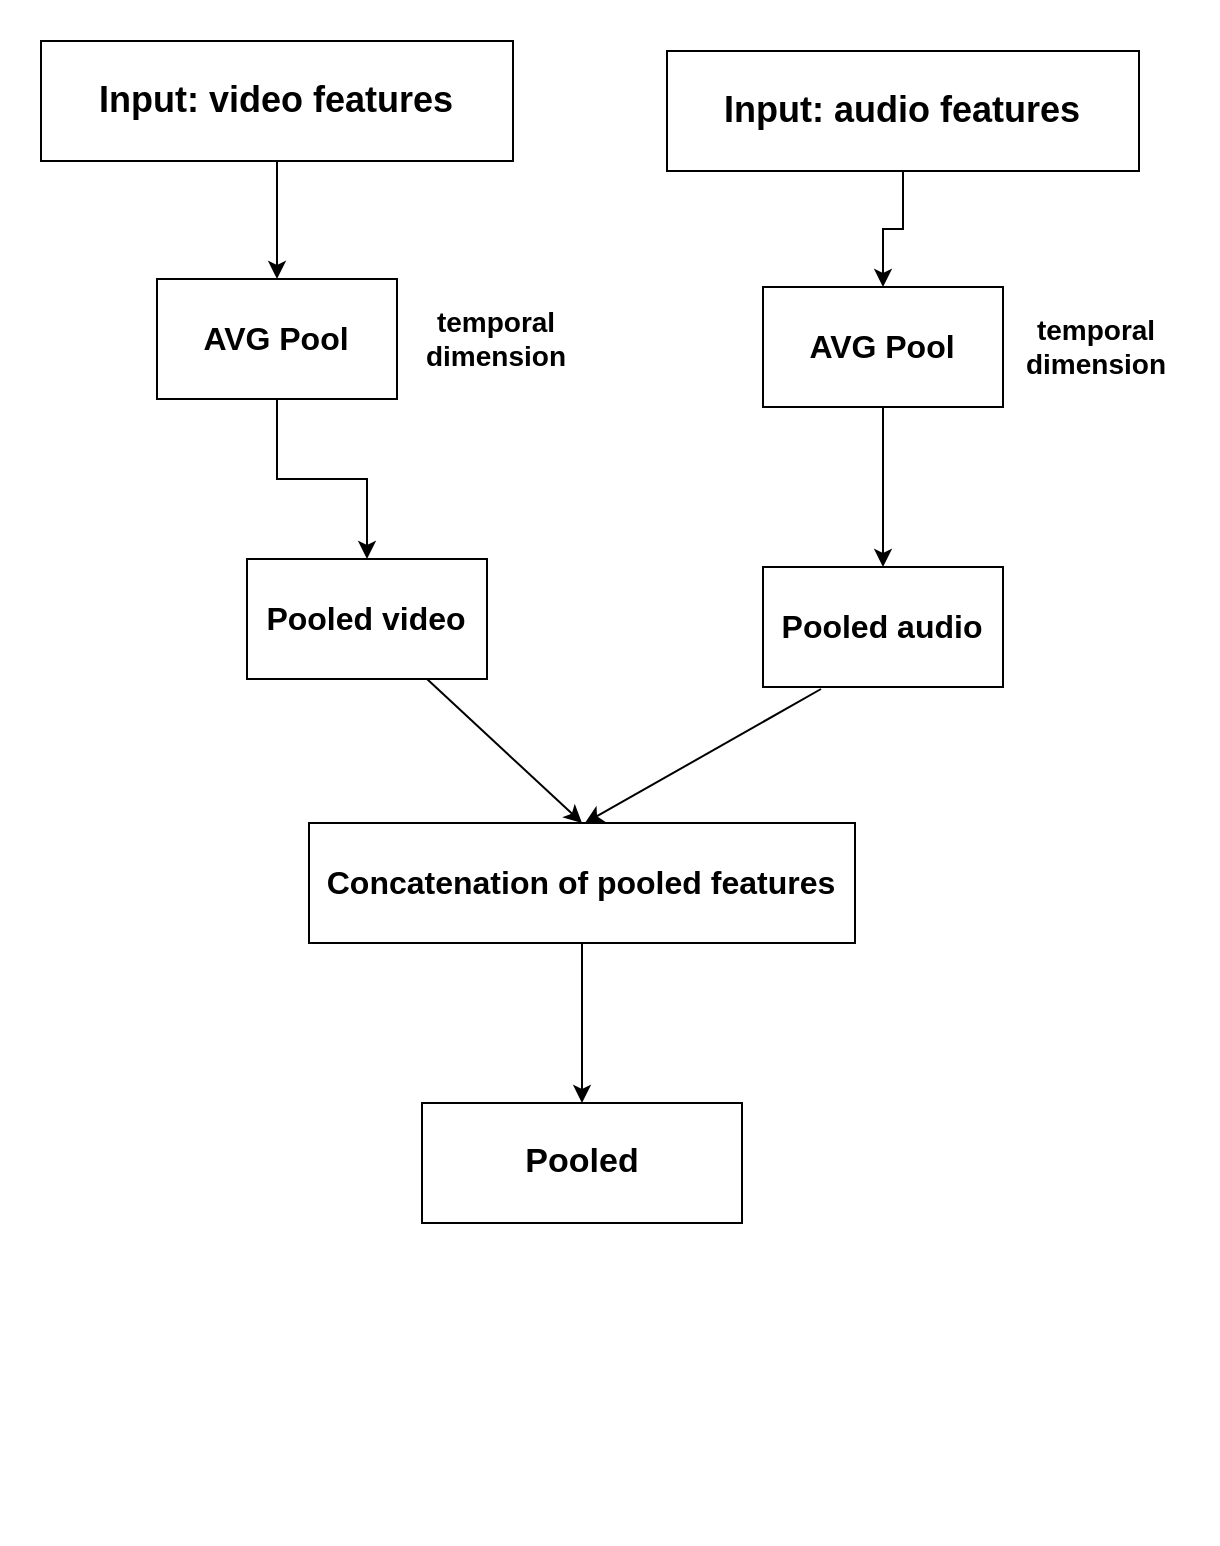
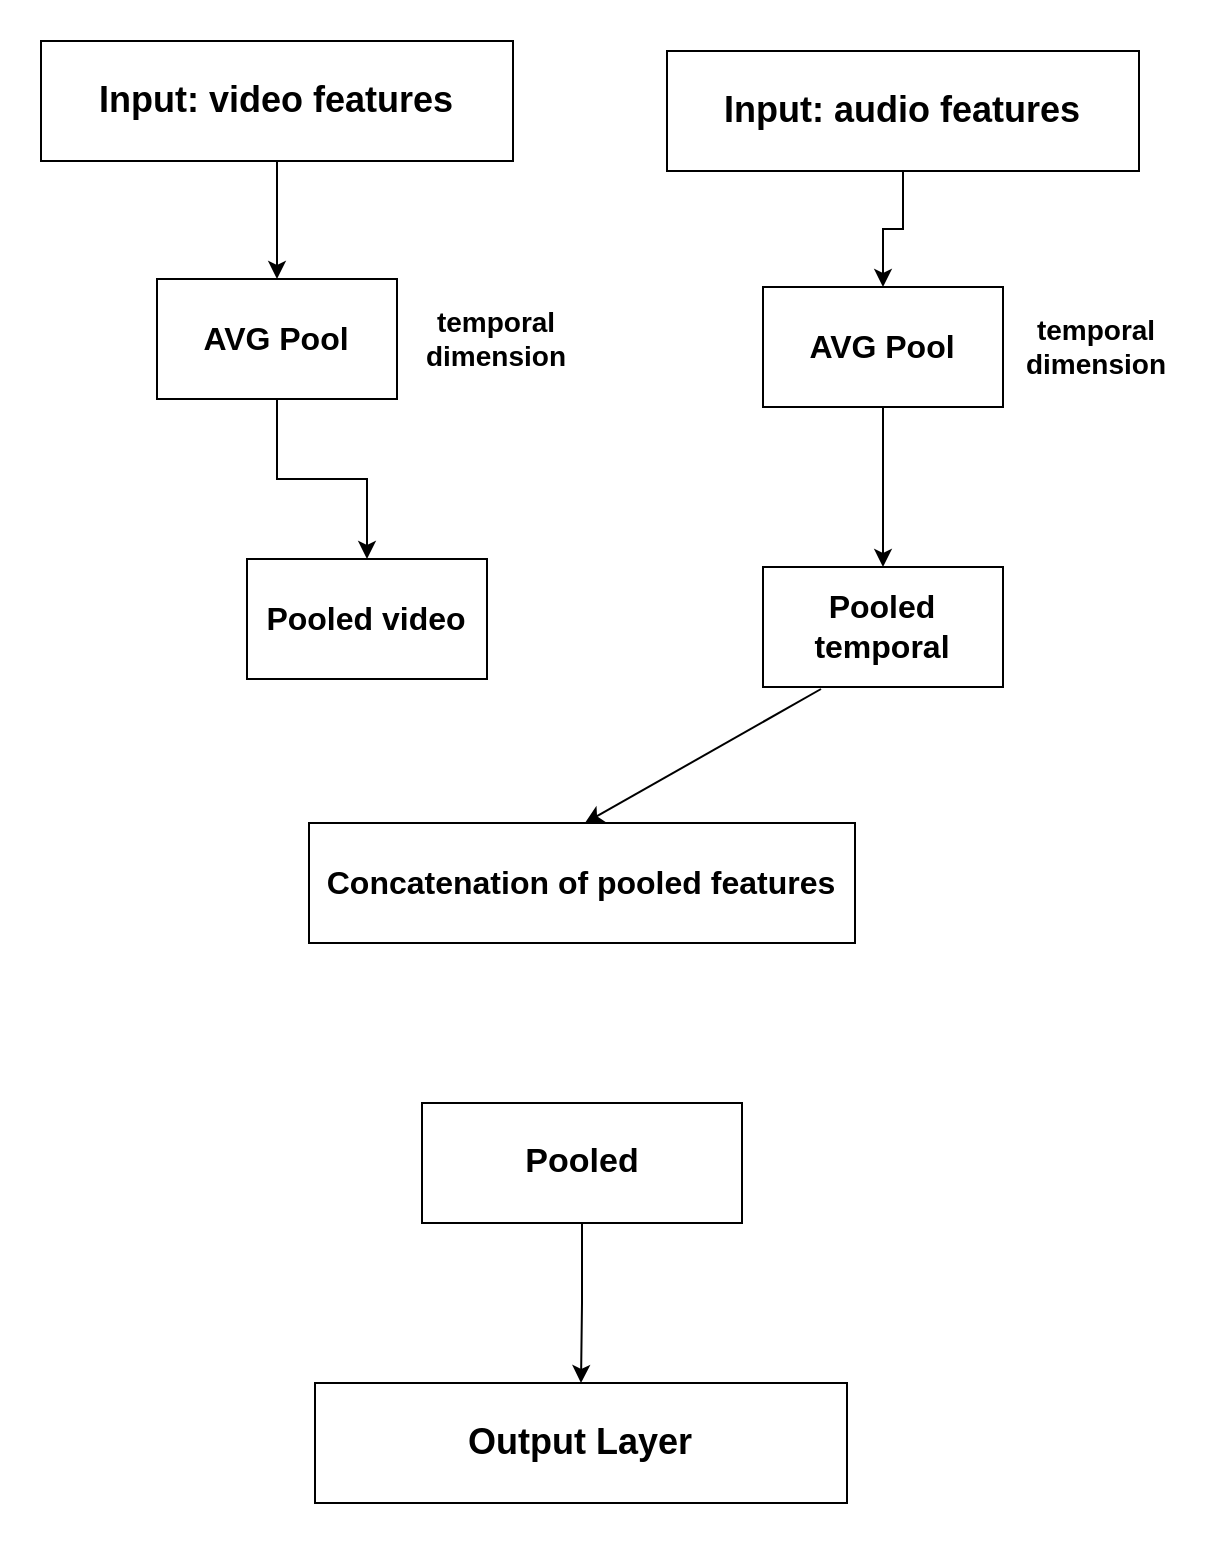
node "Pooled audio": label "Pooled audio" -> "Pooled temporal"
edge "Pooled video" -> "Concatenation of pooled features": removed
edge "Concatenation of pooled features" -> "Pooled": removed
edge "Pooled" -> "Output Layer": added
node "Output Layer": added
